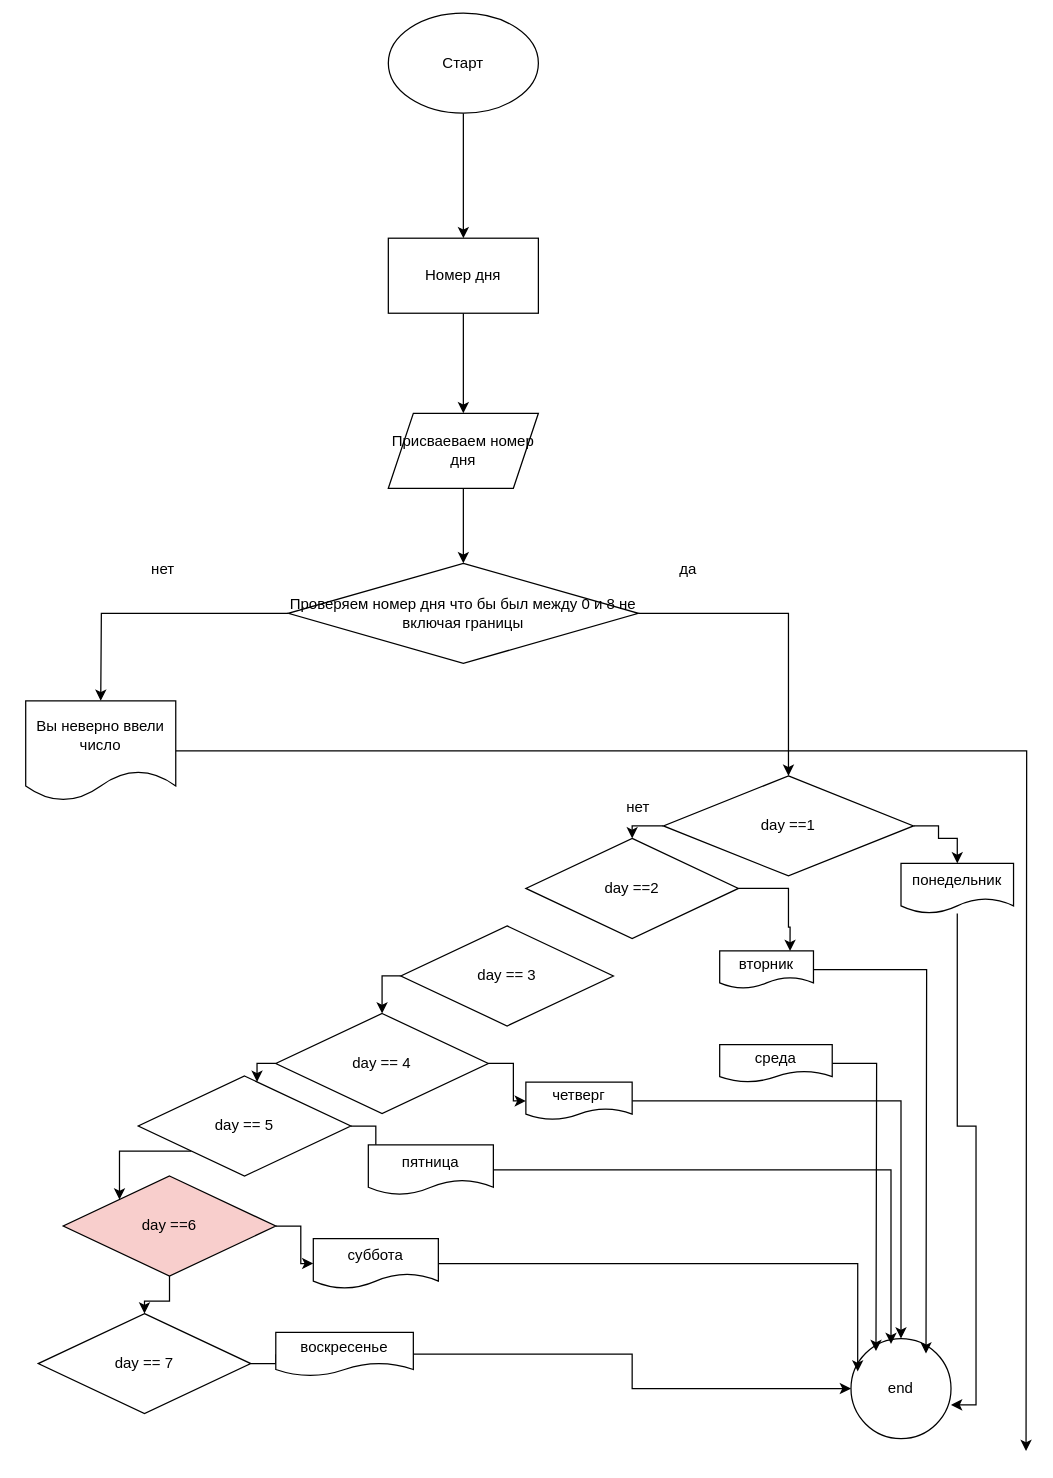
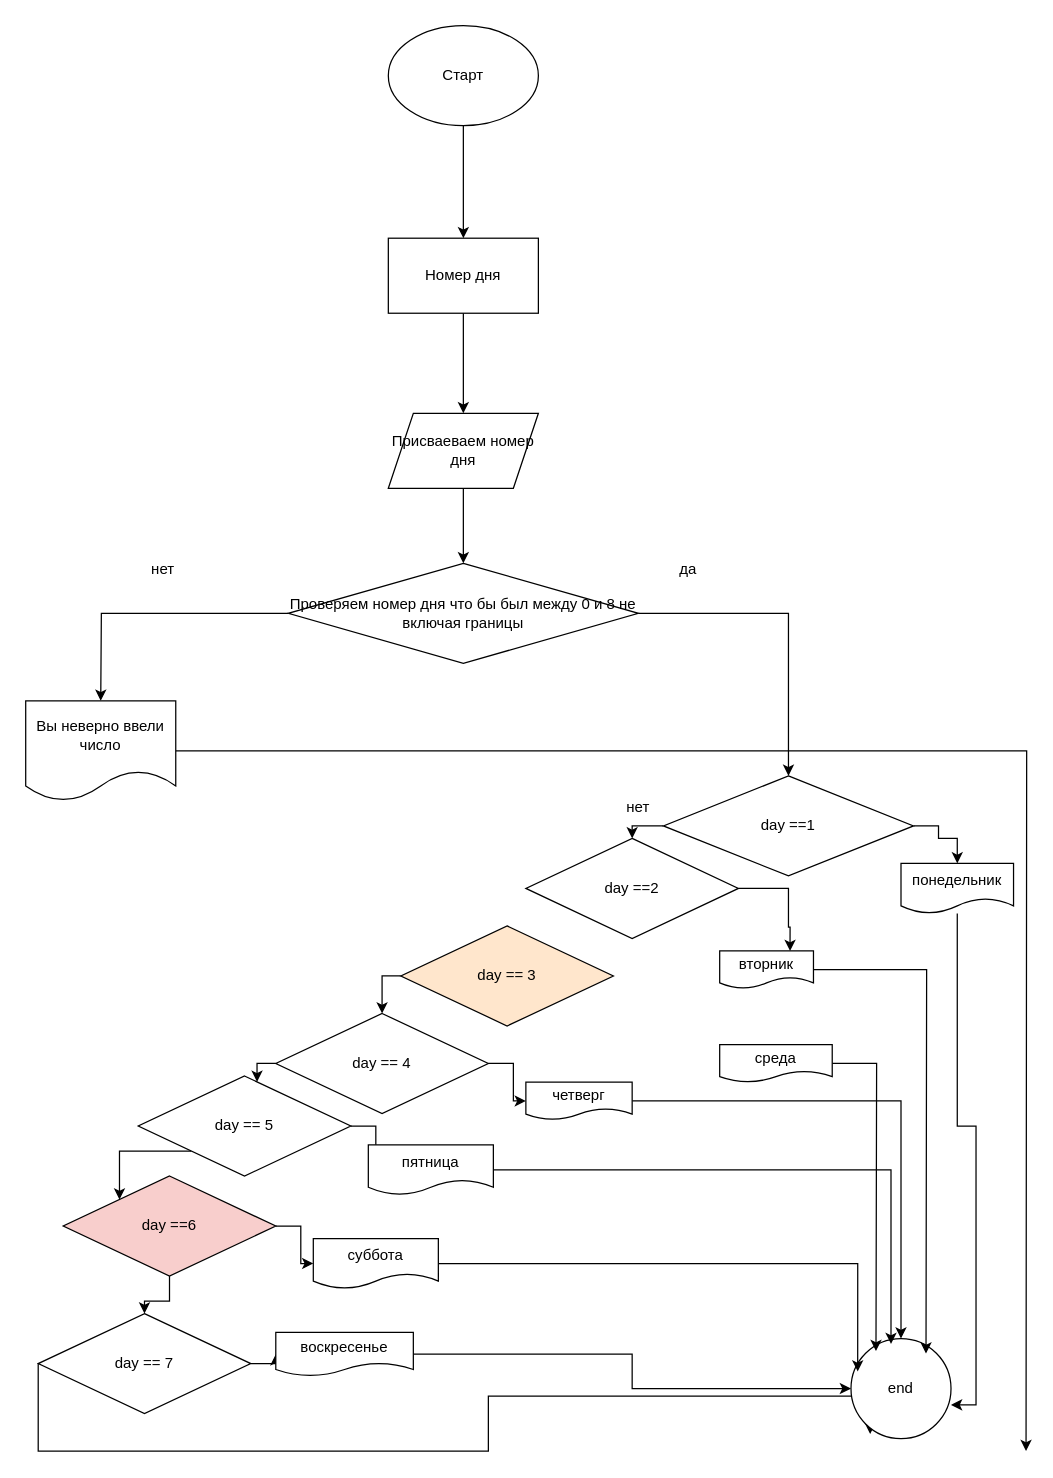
node "Старт": moved (463, 63) -> (463, 76)
node "day == 3": fillcolor #ffffff -> #ffe6cc
edge "воскресенье" -- "day == 7": arrowhead none -> classic
edge "day == 7" -> "end": added
